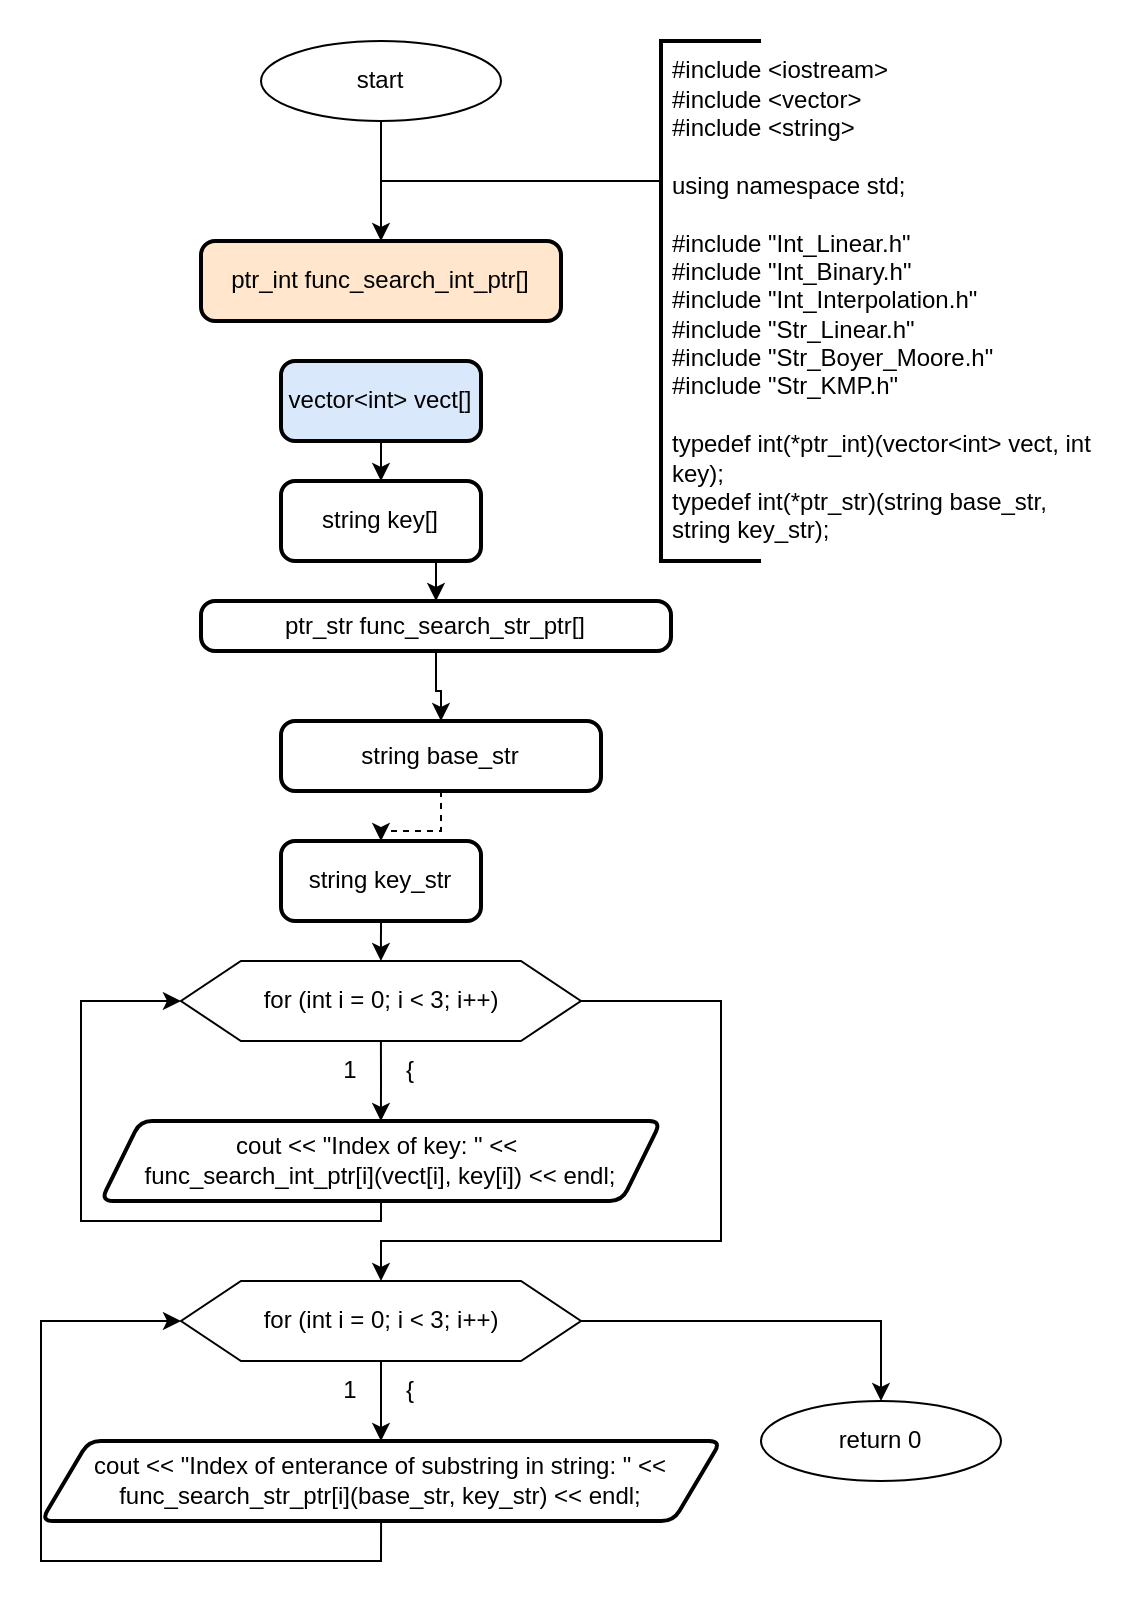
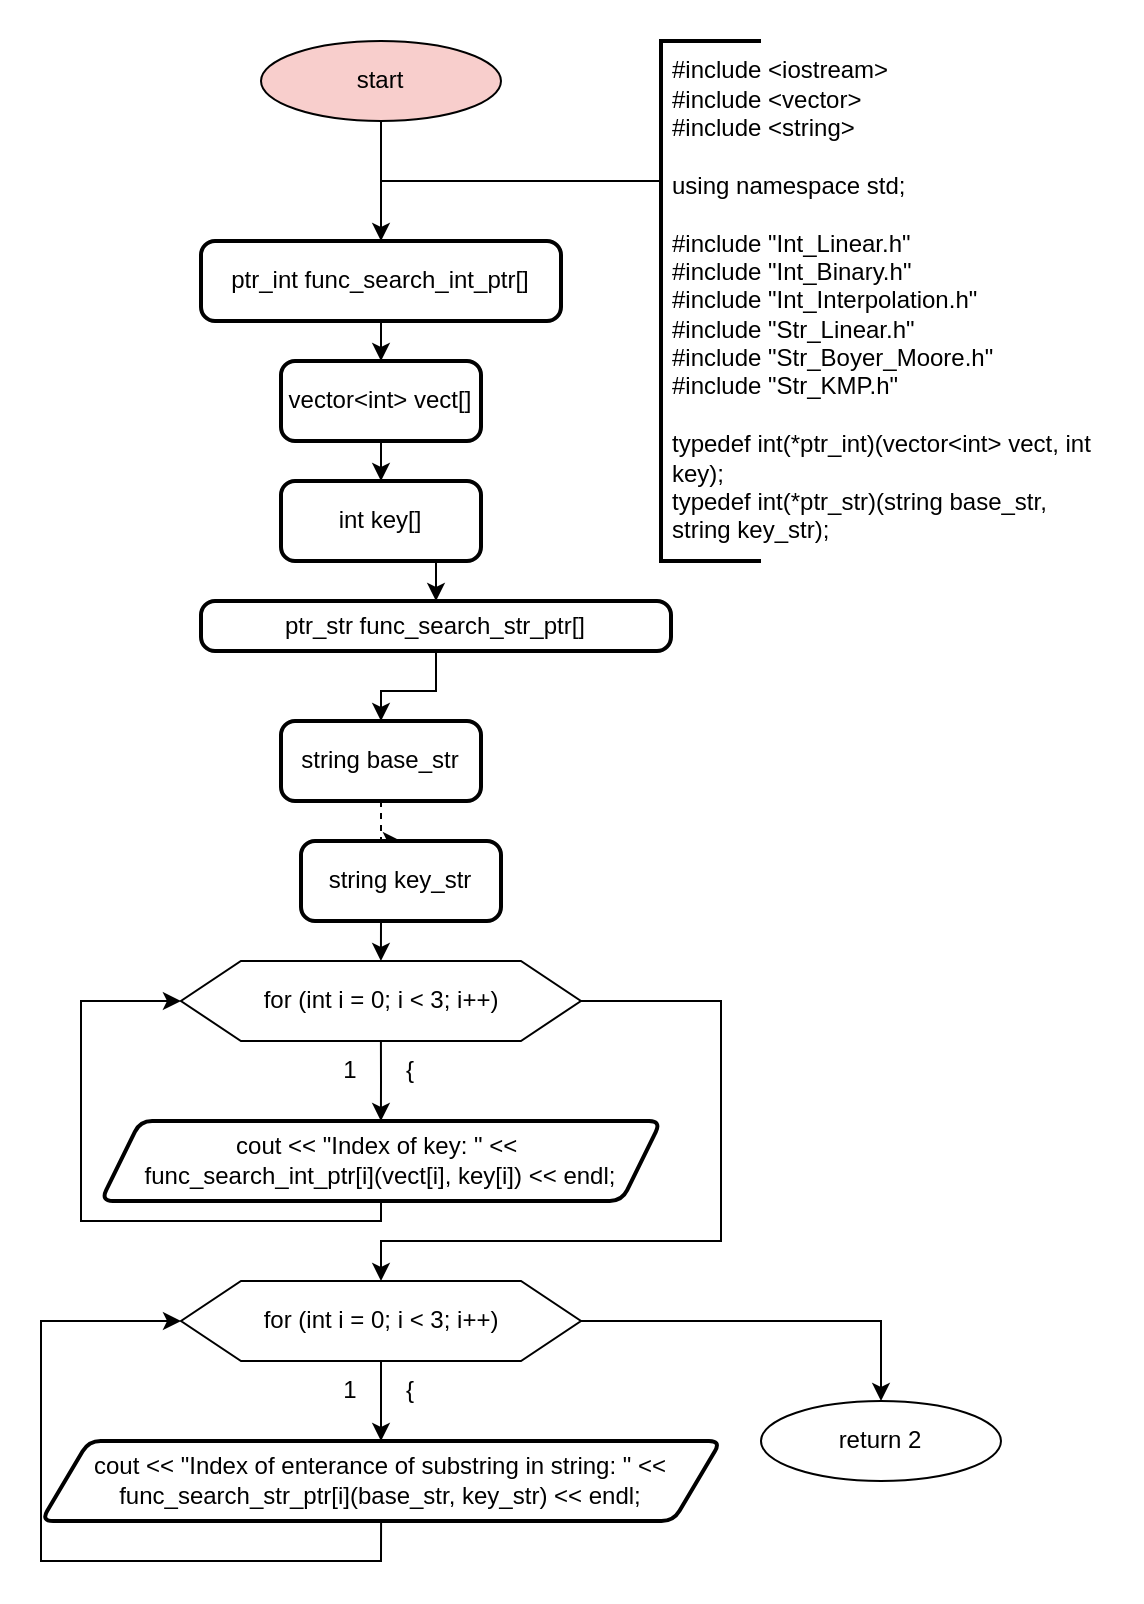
node "start": fillcolor #ffffff -> #f8cecc
node "ptr_int func_search_int_ptr[]": fillcolor #ffe6cc -> #ffffff
edge "ptr_int func_search_int_ptr[]" -> "vector<int> vect[]": added
node "vector<int> vect[]": fillcolor #dae8fc -> #ffffff
node "string key[]": label "string key[]" -> "int key[]"
node "string base_str": size 320x70 -> 200x80
node "string key_str": moved (381, 881) -> (401, 881)
node "return 0": label "return 0" -> "return 2"
